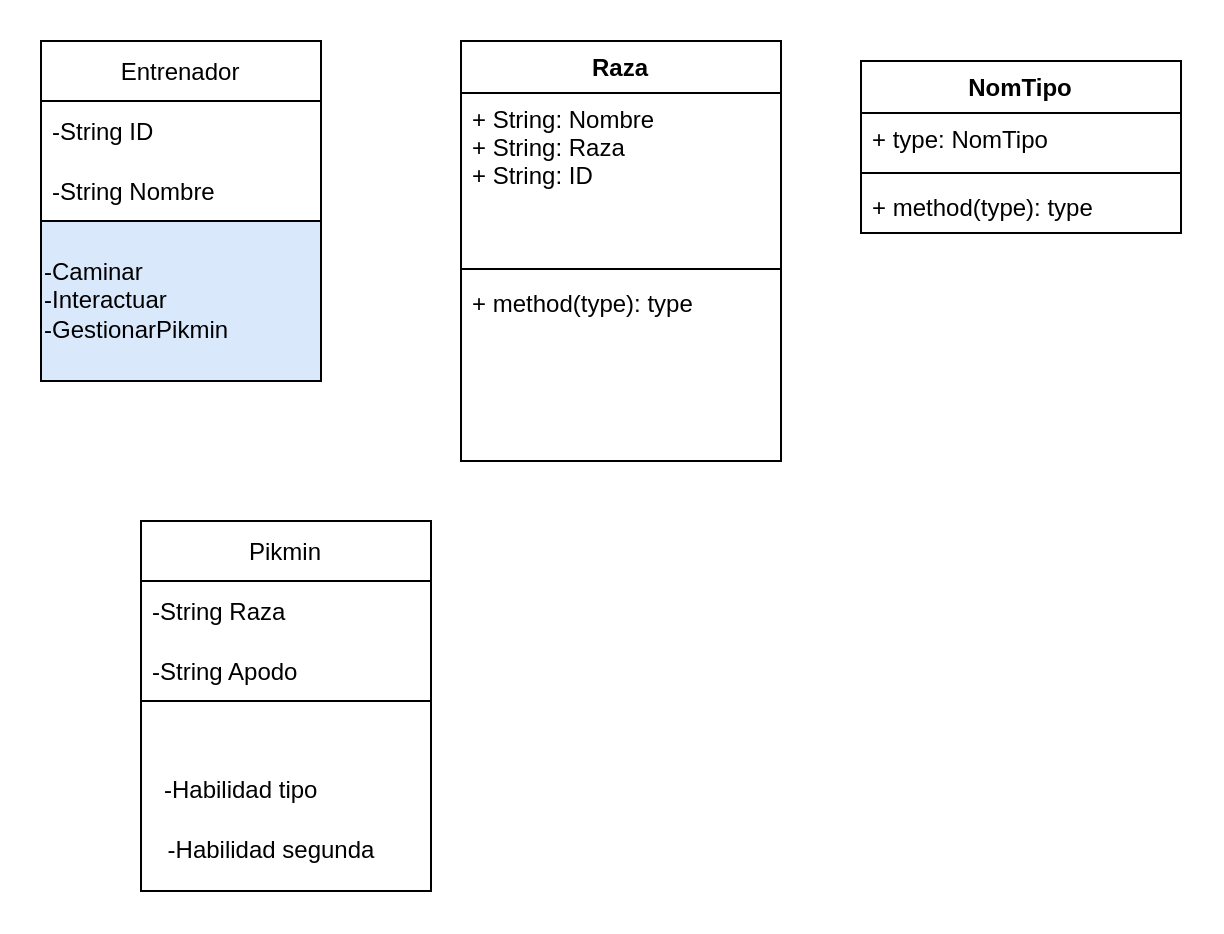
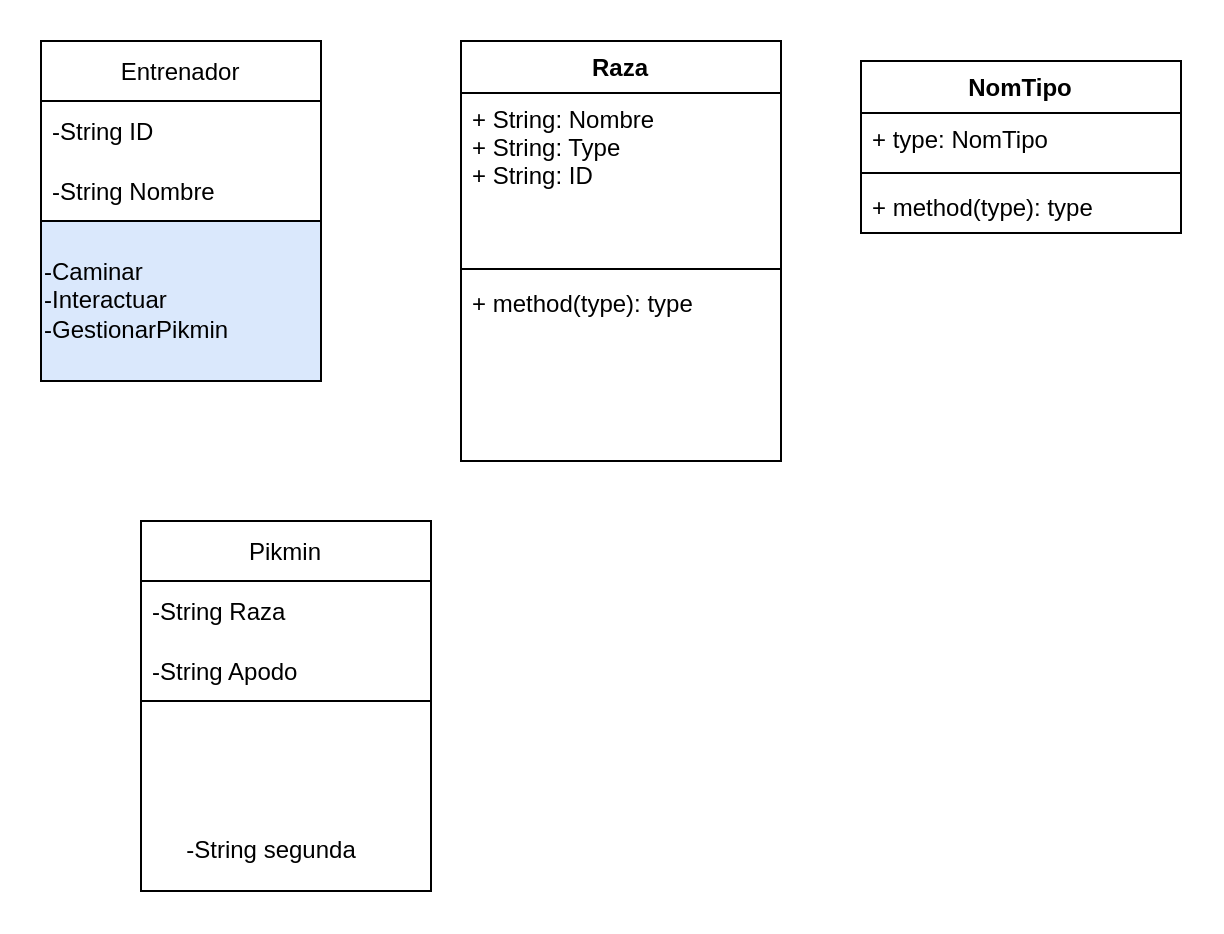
node "+ String: Nombre + String: Raza + String: ID": label "+ String: Nombre + String: Raza + String: ID" -> "+ String: Nombre + String: Type + String: ID"
node "-Habilidad tipo": removed
node "-Habilidad segunda": label "-Habilidad segunda" -> "-String segunda"
